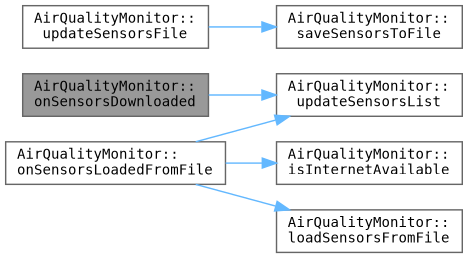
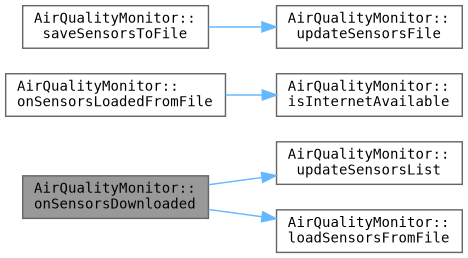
edge "AirQualityMonitor:: updateSensorsFile" -> "AirQualityMonitor:: saveSensorsToFile": reversed
edge "AirQualityMonitor:: onSensorsLoadedFromFile" -> "AirQualityMonitor:: updateSensorsList": removed
edge "AirQualityMonitor:: onSensorsLoadedFromFile" -> "AirQualityMonitor:: loadSensorsFromFile": now "AirQualityMonitor:: onSensorsDownloaded" -> "AirQualityMonitor:: loadSensorsFromFile"
